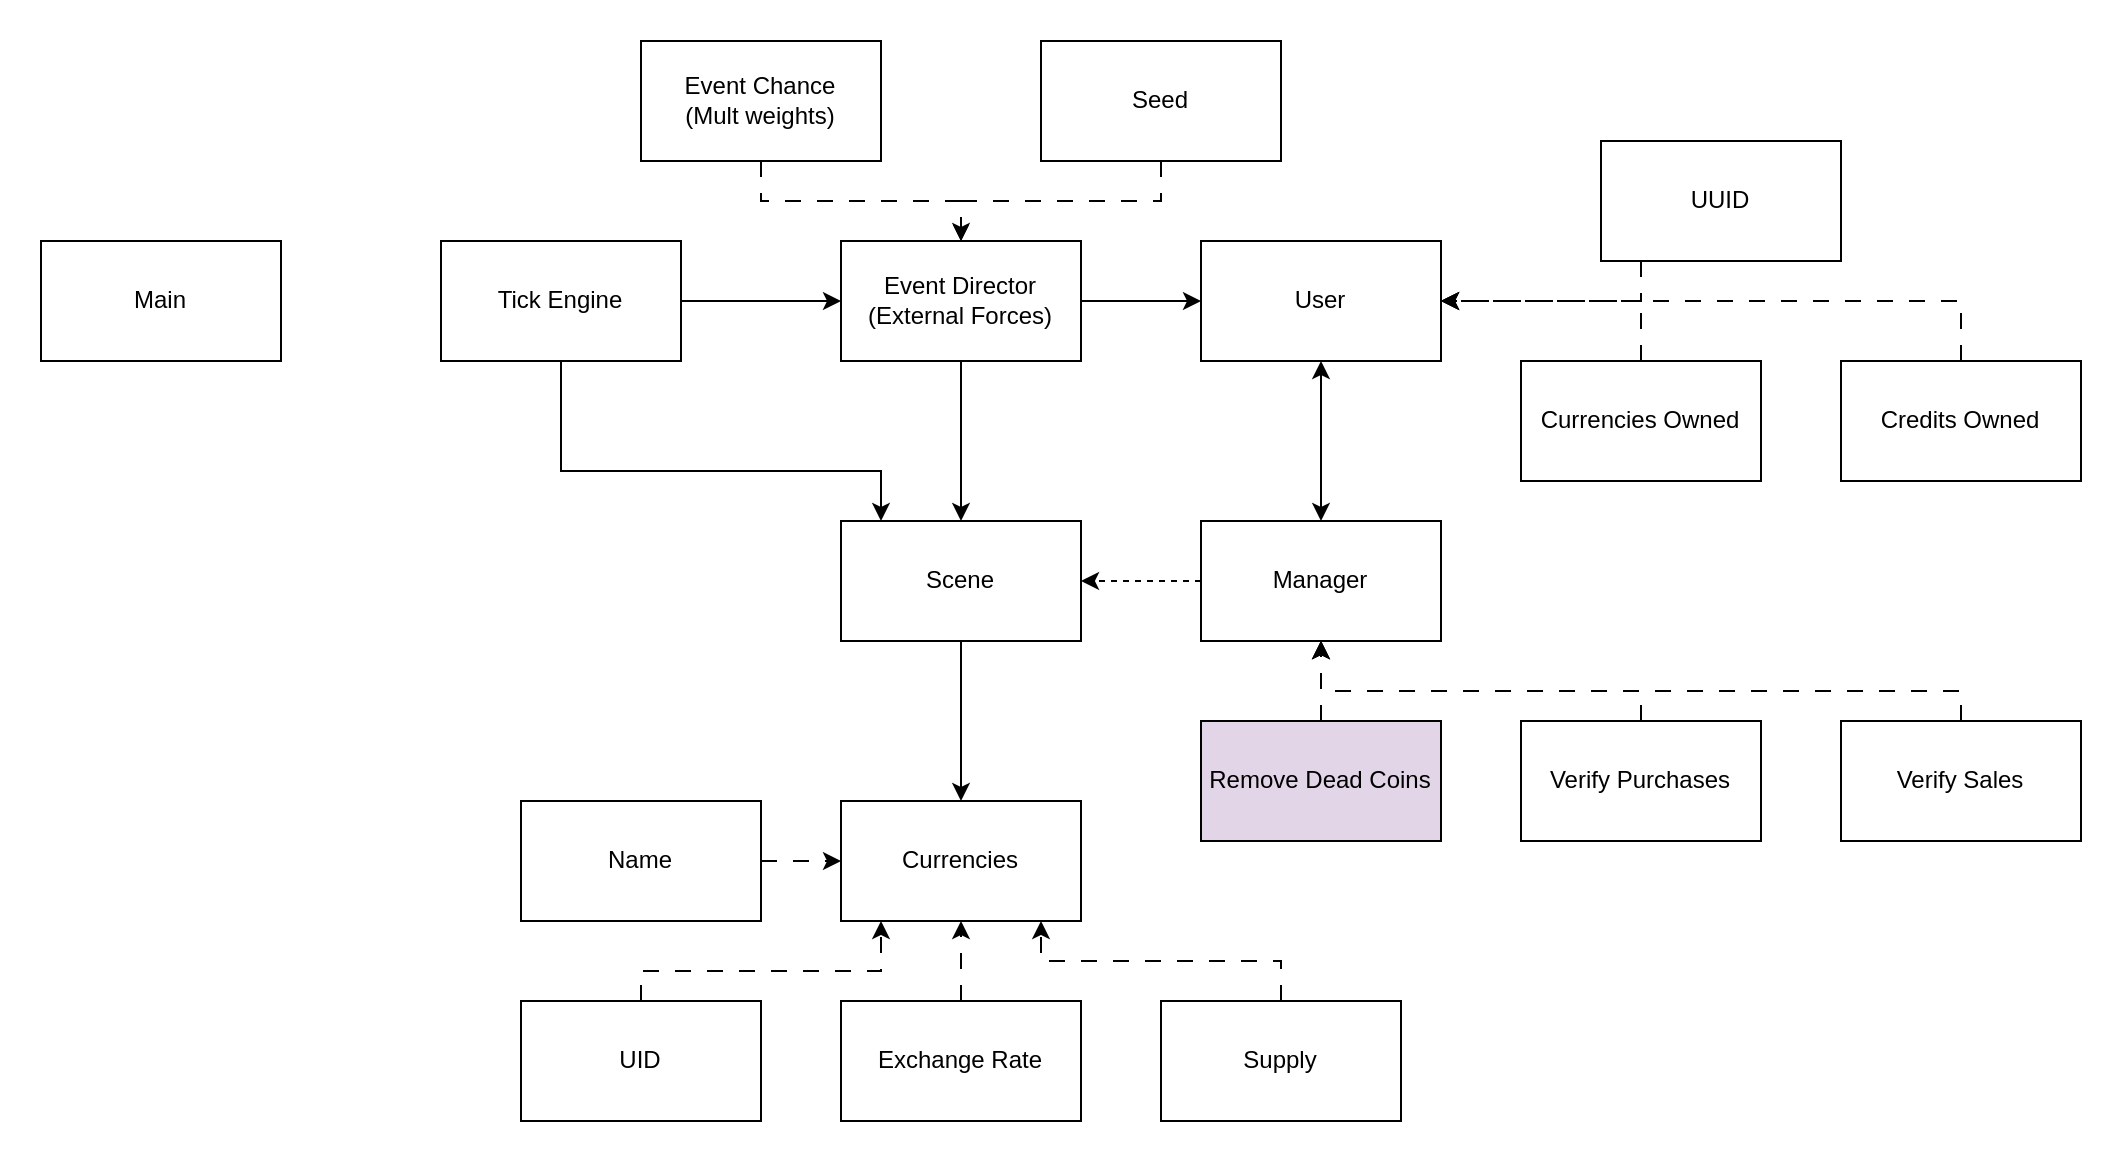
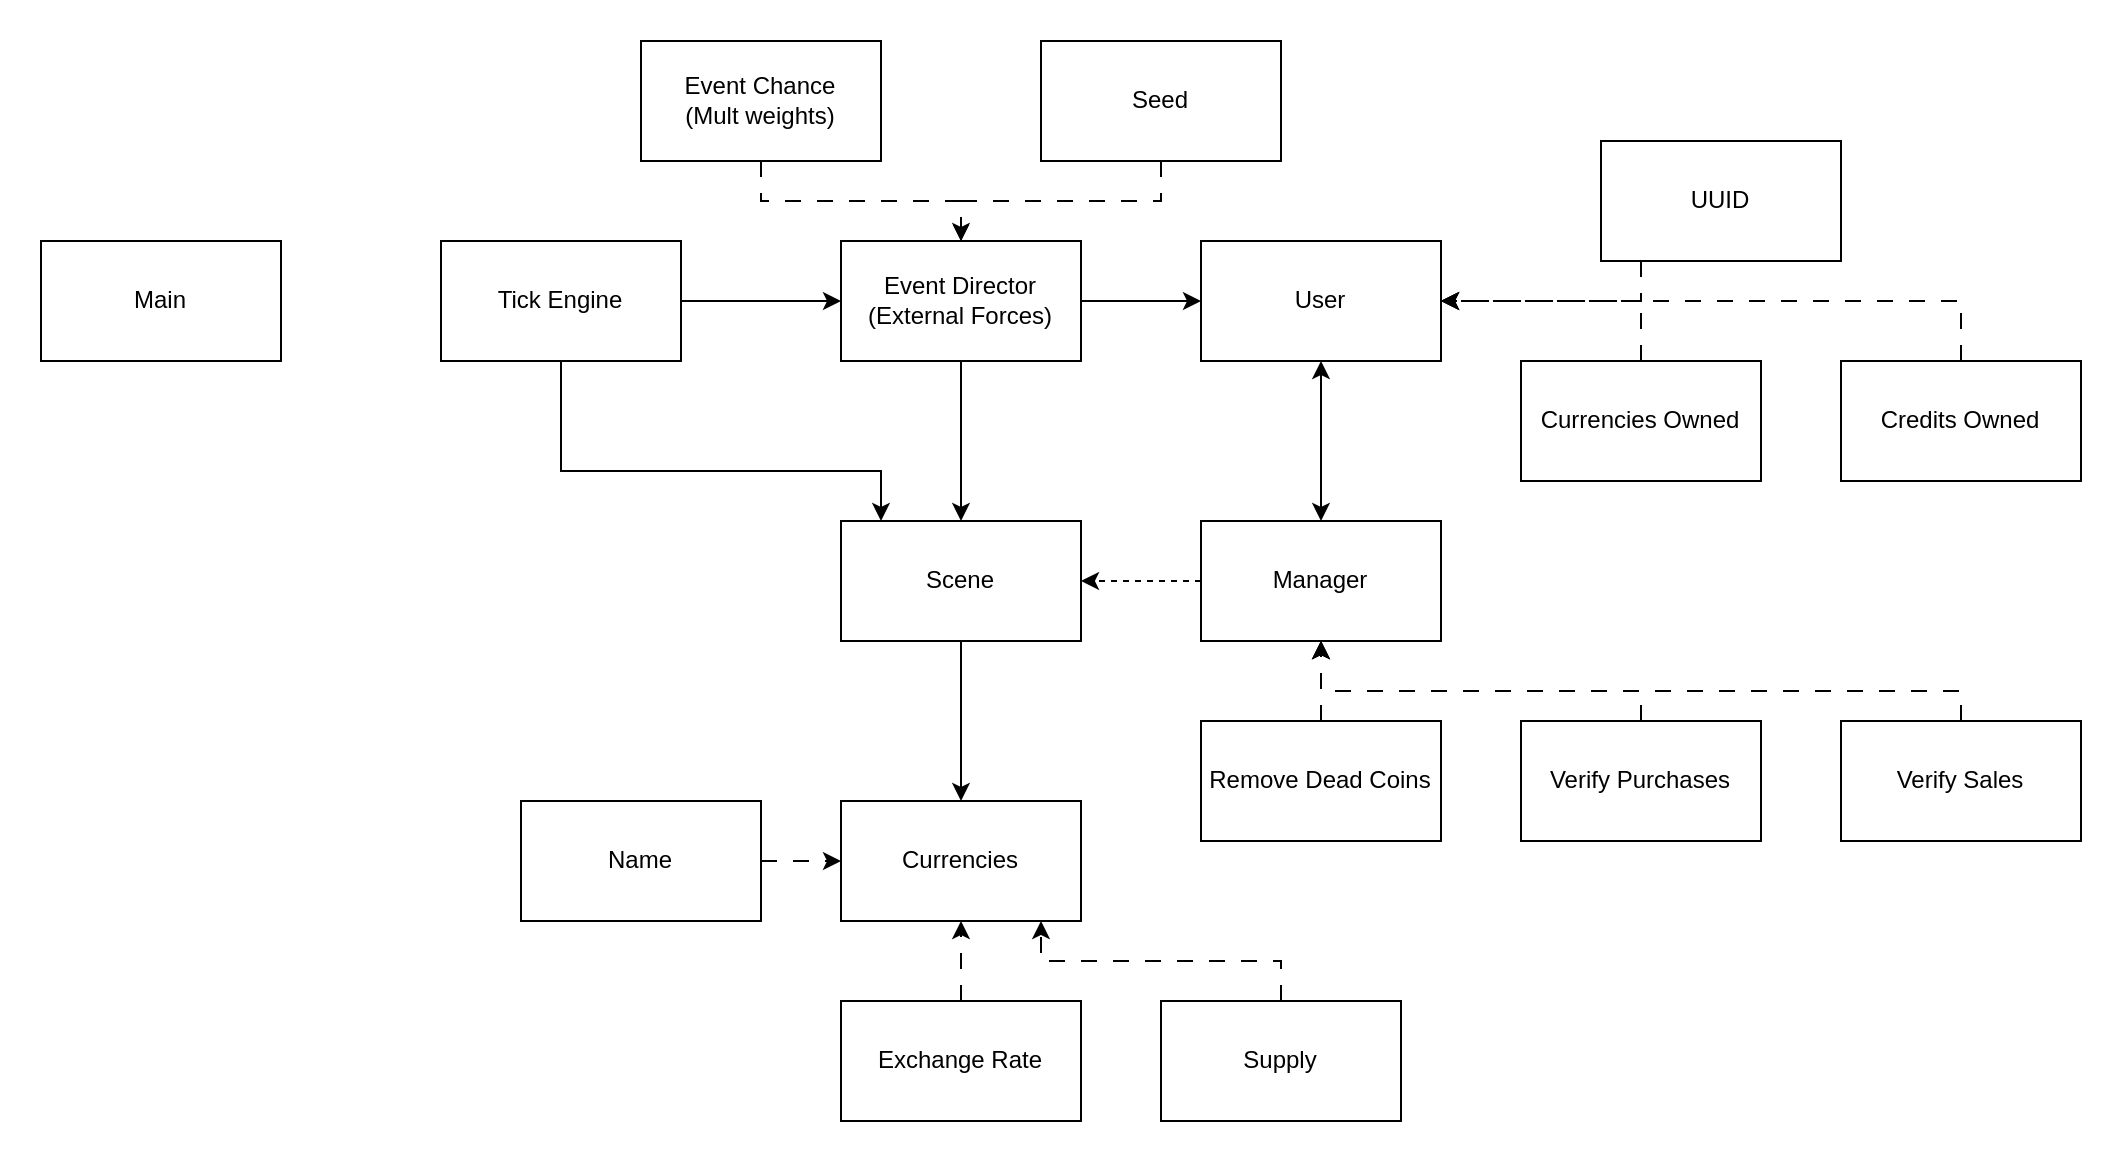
node "Remove Dead Coins": fillcolor #e1d5e7 -> #ffffff
edge "UID" -> "Currencies": removed
node "UID": removed
